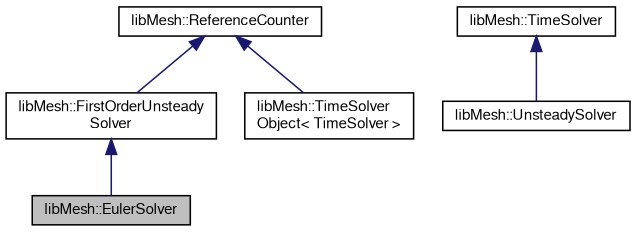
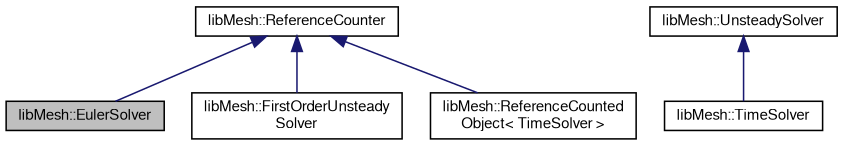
edge "libMesh::UnsteadySolver" -> "libMesh::TimeSolver": reversed
node "libMesh::TimeSolver Object< TimeSolver >": label "libMesh::TimeSolver Object< TimeSolver >" -> "libMesh::ReferenceCounted Object< TimeSolver >"
edge "libMesh::EulerSolver" -> "libMesh::FirstOrderUnsteady Solver": now "libMesh::EulerSolver" -> "libMesh::ReferenceCounter"
